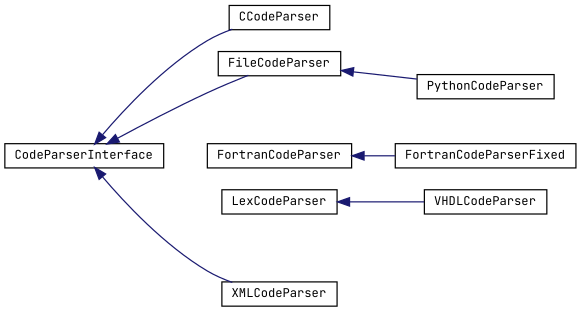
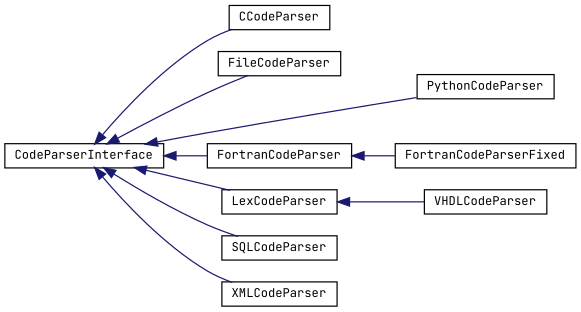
edge "PythonCodeParser" -> "FileCodeParser": now "PythonCodeParser" -> "CodeParserInterface"
edge "FortranCodeParser" -> "CodeParserInterface": added
edge "LexCodeParser" -> "CodeParserInterface": added
node "SQLCodeParser": added
